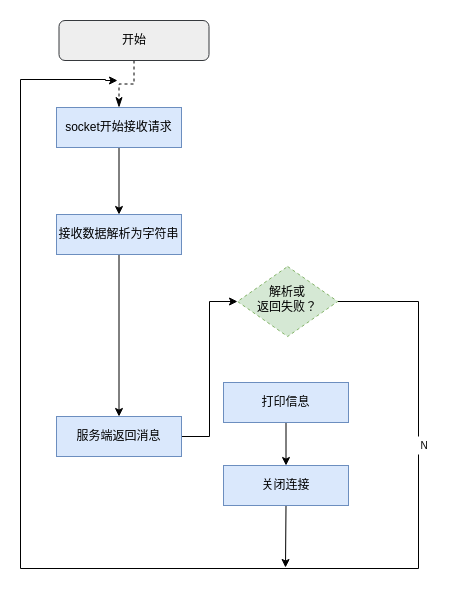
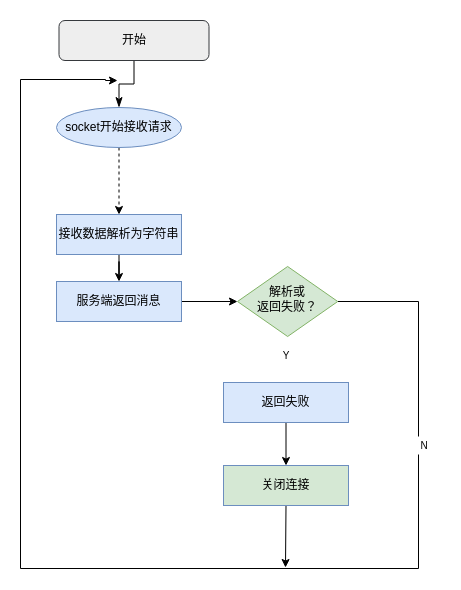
edge "开始" -> "socket开始接收请求": style dashed -> solid
node "socket开始接收请求": shape rectangle -> ellipse
edge "socket开始接收请求" -> "接收数据解析为字符串": style solid -> dashed
node "解析或 返回失败？": style dashed -> solid
node "Y": added
node "打印信息": label "打印信息" -> "返回失败"
node "服务端返回消息": moved (119, 437) -> (119, 302)
node "关闭连接": fillcolor #dae8fc -> #d5e8d4
